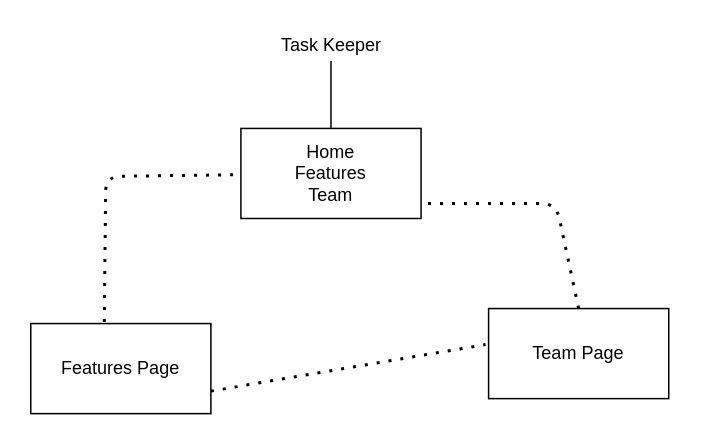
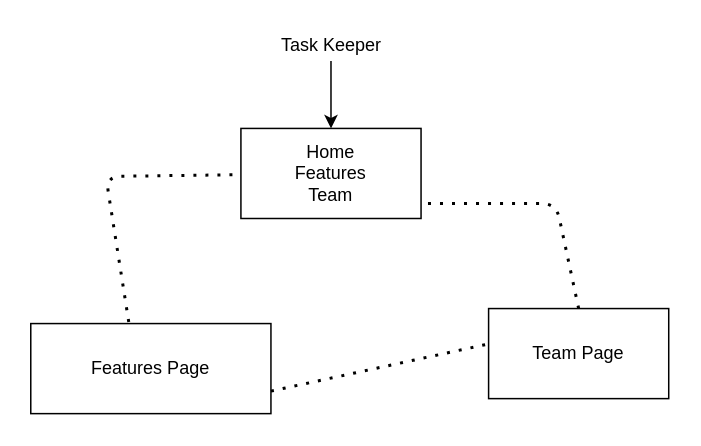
edge "Task Keeper" -- "Home Features Team": arrowhead none -> classic
node "Features Page": size 180x90 -> 240x90
